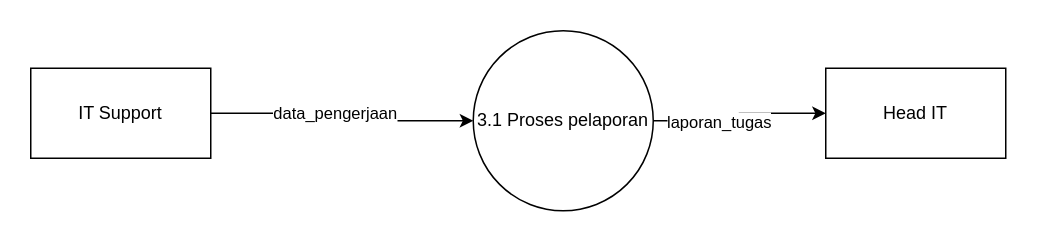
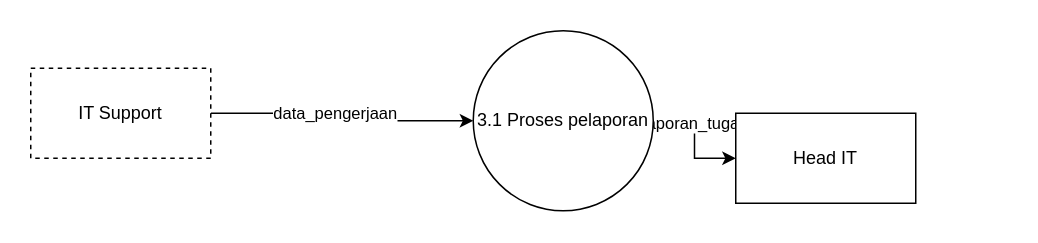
node "IT Support": style solid -> dashed
node "Head IT": moved (916, 113) -> (826, 158)
